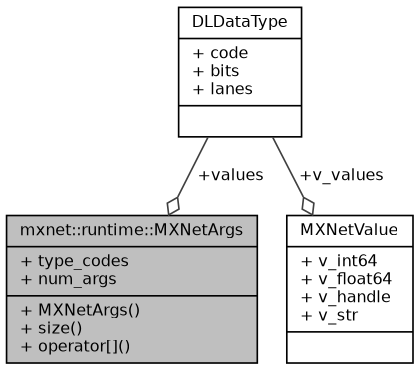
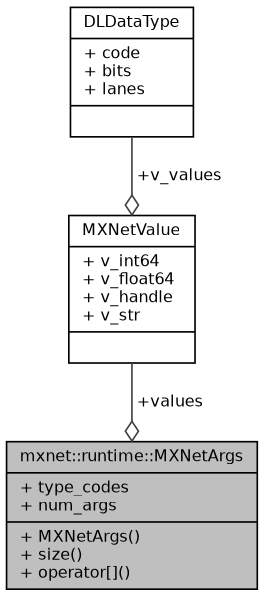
edge "DLDataType" -> "mxnet::runtime::MXNetArgs": now "MXNetValue" -> "mxnet::runtime::MXNetArgs"
